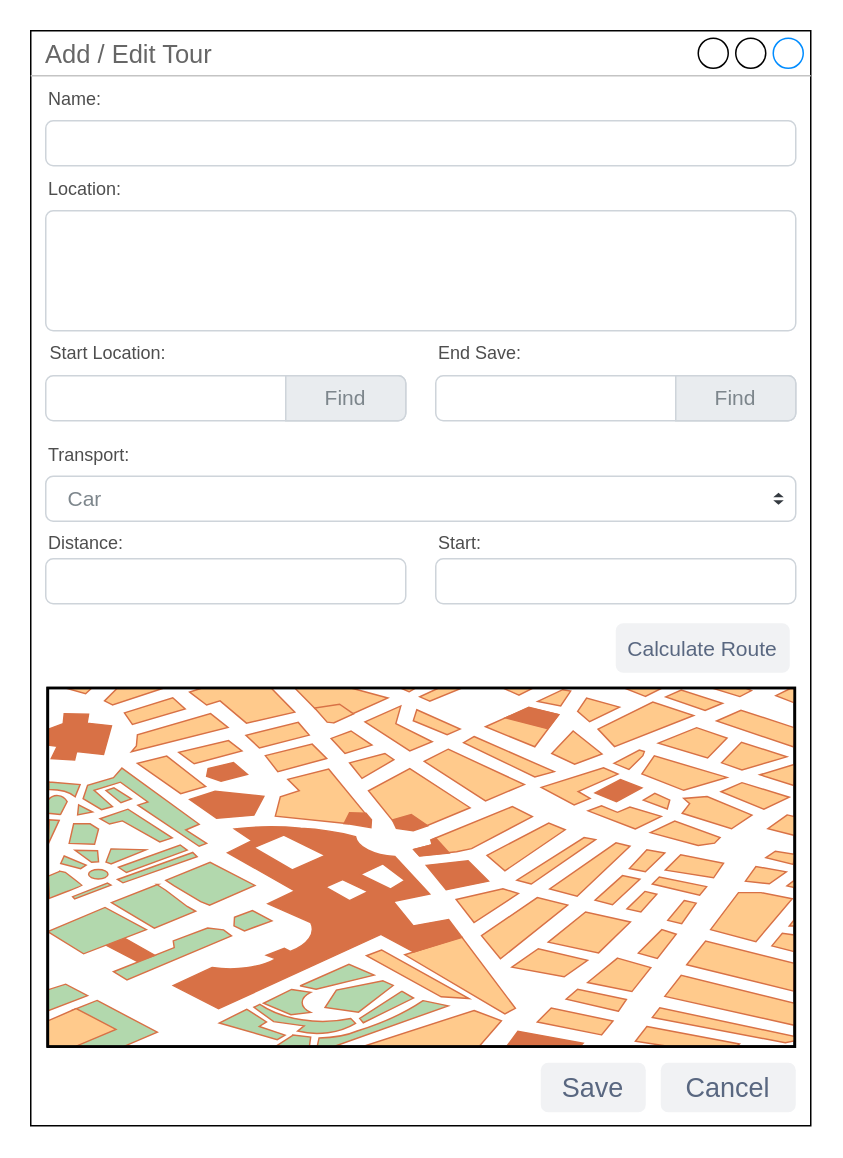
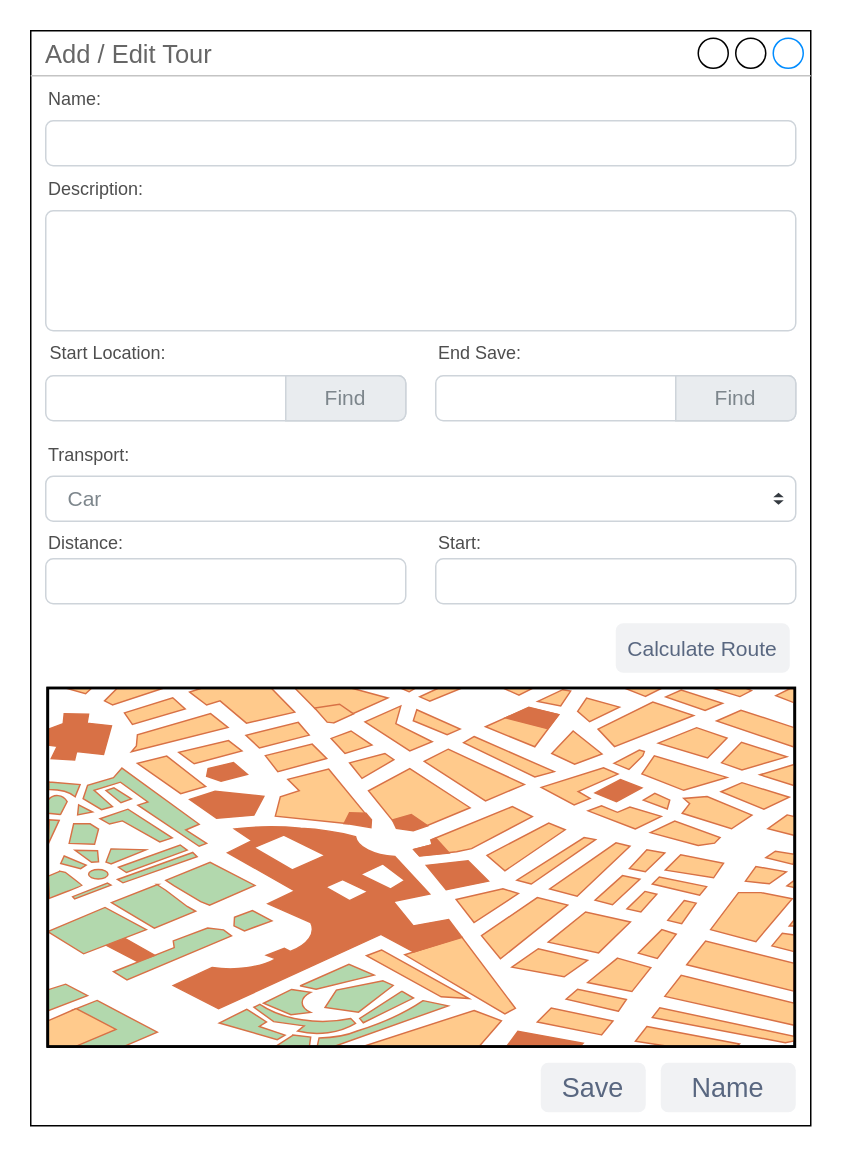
node "Location:": label "Location:" -> "Description:"
node "Cancel": label "Cancel" -> "Name"
